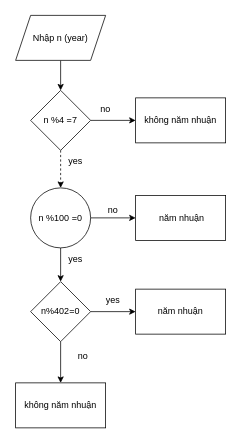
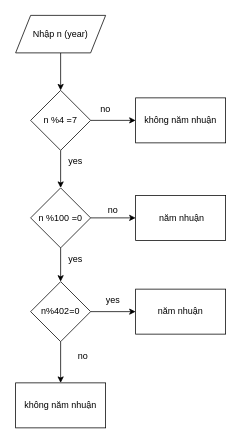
node "Nhập n (year)": size 90x45 -> 90x38
edge "n %4 =7" -> "n %100 =0": style dashed -> solid
node "n %100 =0": shape ellipse -> diamond
